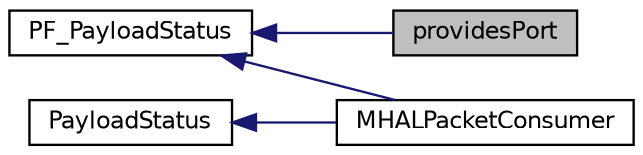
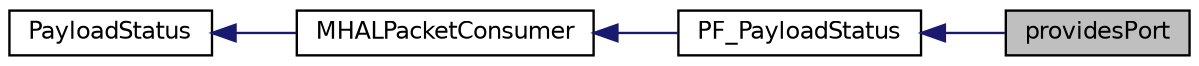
edge "MHALPacketConsumer" -> "PF_PayloadStatus": reversed
